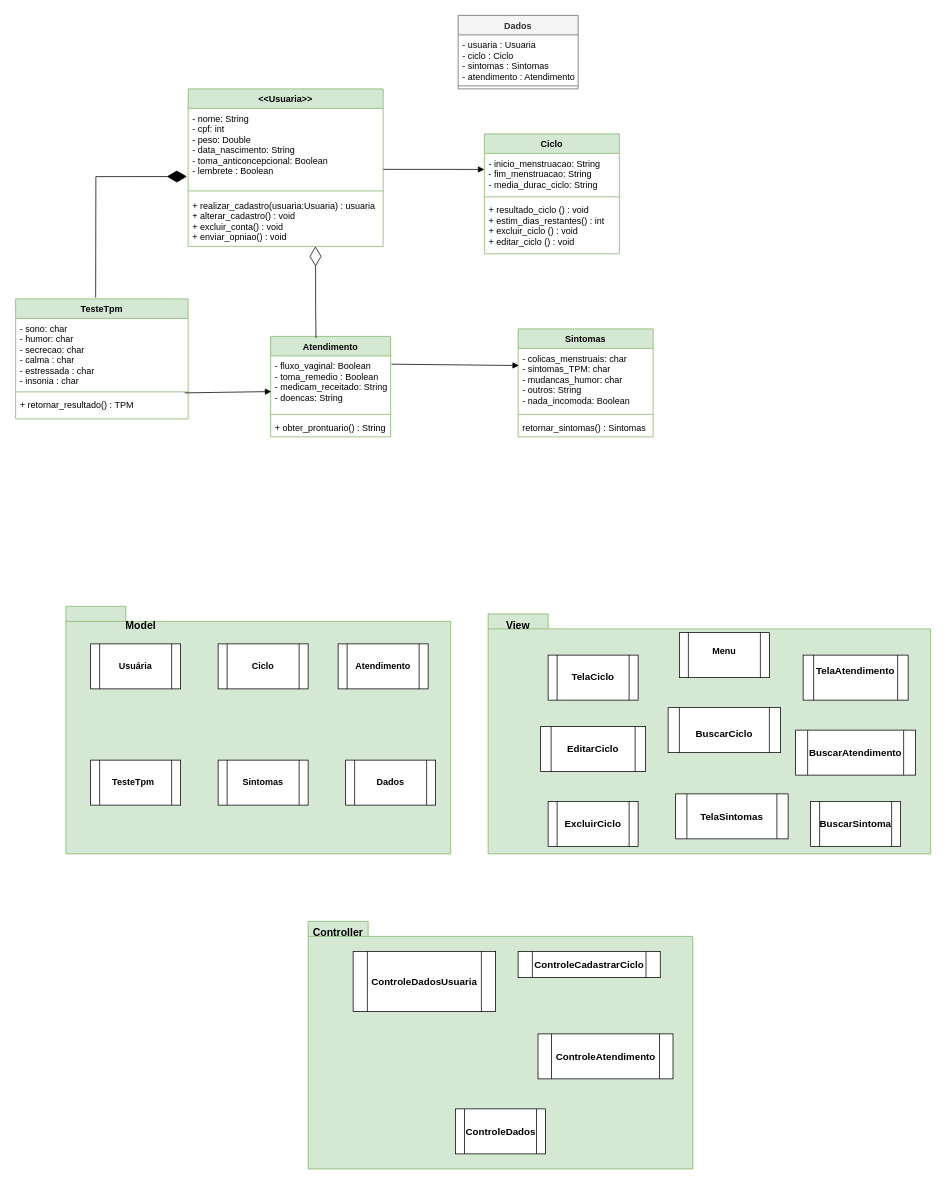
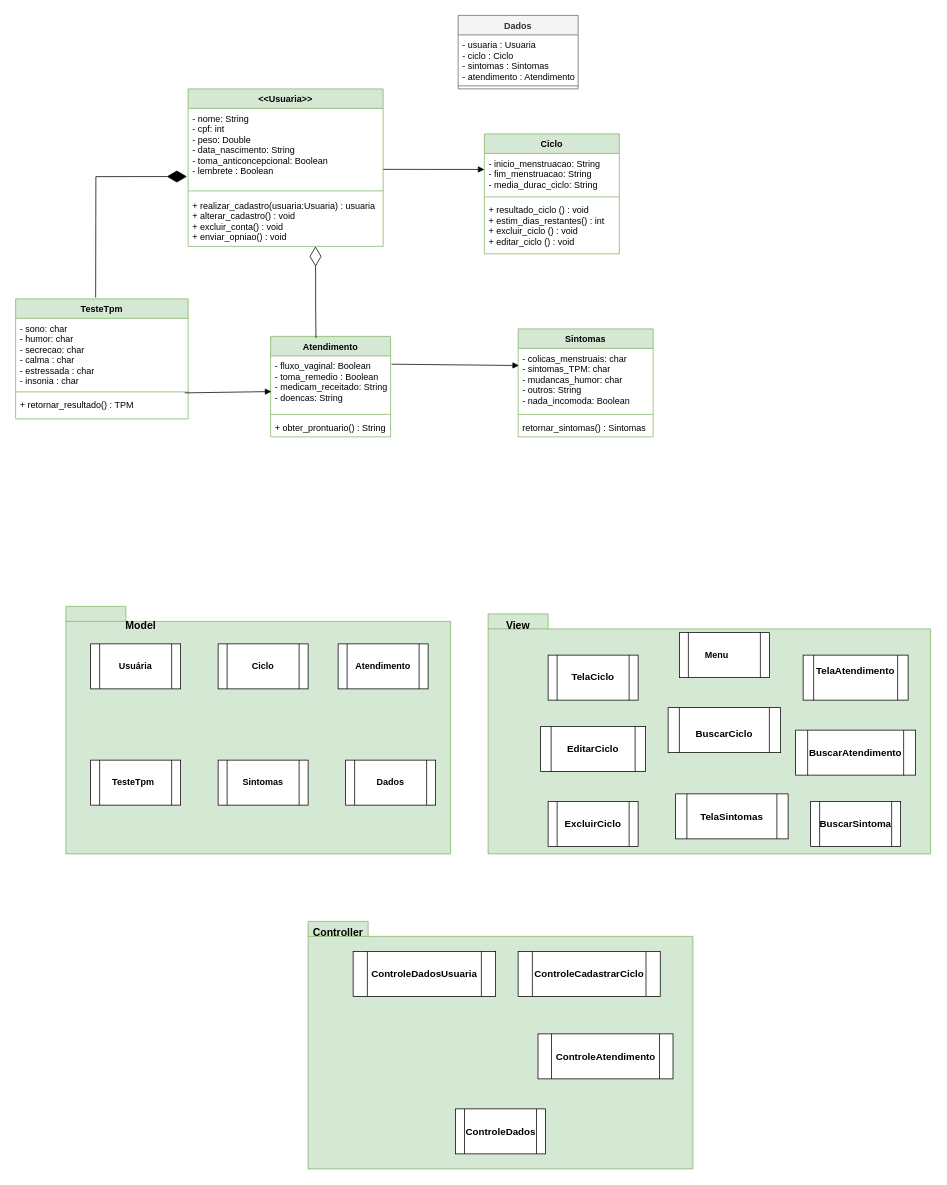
node "Menu": moved (724, 651) -> (717, 655)
node "ControleCadastrarCiclo": size 142x26 -> 142x45
node "ControleDadosUsuaria": size 143x60 -> 143x45
